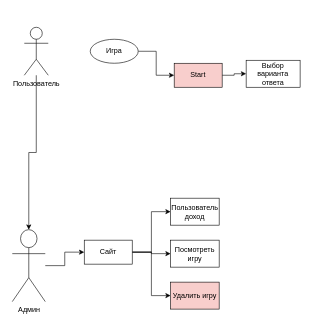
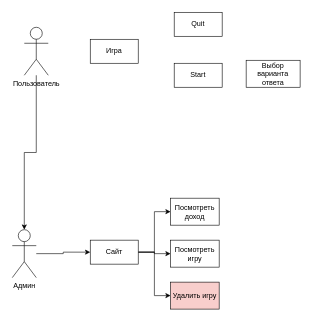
node "Quit": added
node "Игра": shape ellipse -> rectangle
edge "Игра" -> "Start": removed
edge "Start" -> "Выбор варианта ответа": removed
node "Start": fillcolor #f8cecc -> #ffffff
node "Пользователь доход": label "Пользователь доход" -> "Посмотреть доход"
node "Сайт": moved (108, 252) -> (114, 252)
node "Админ": size 33x72 -> 24x48
